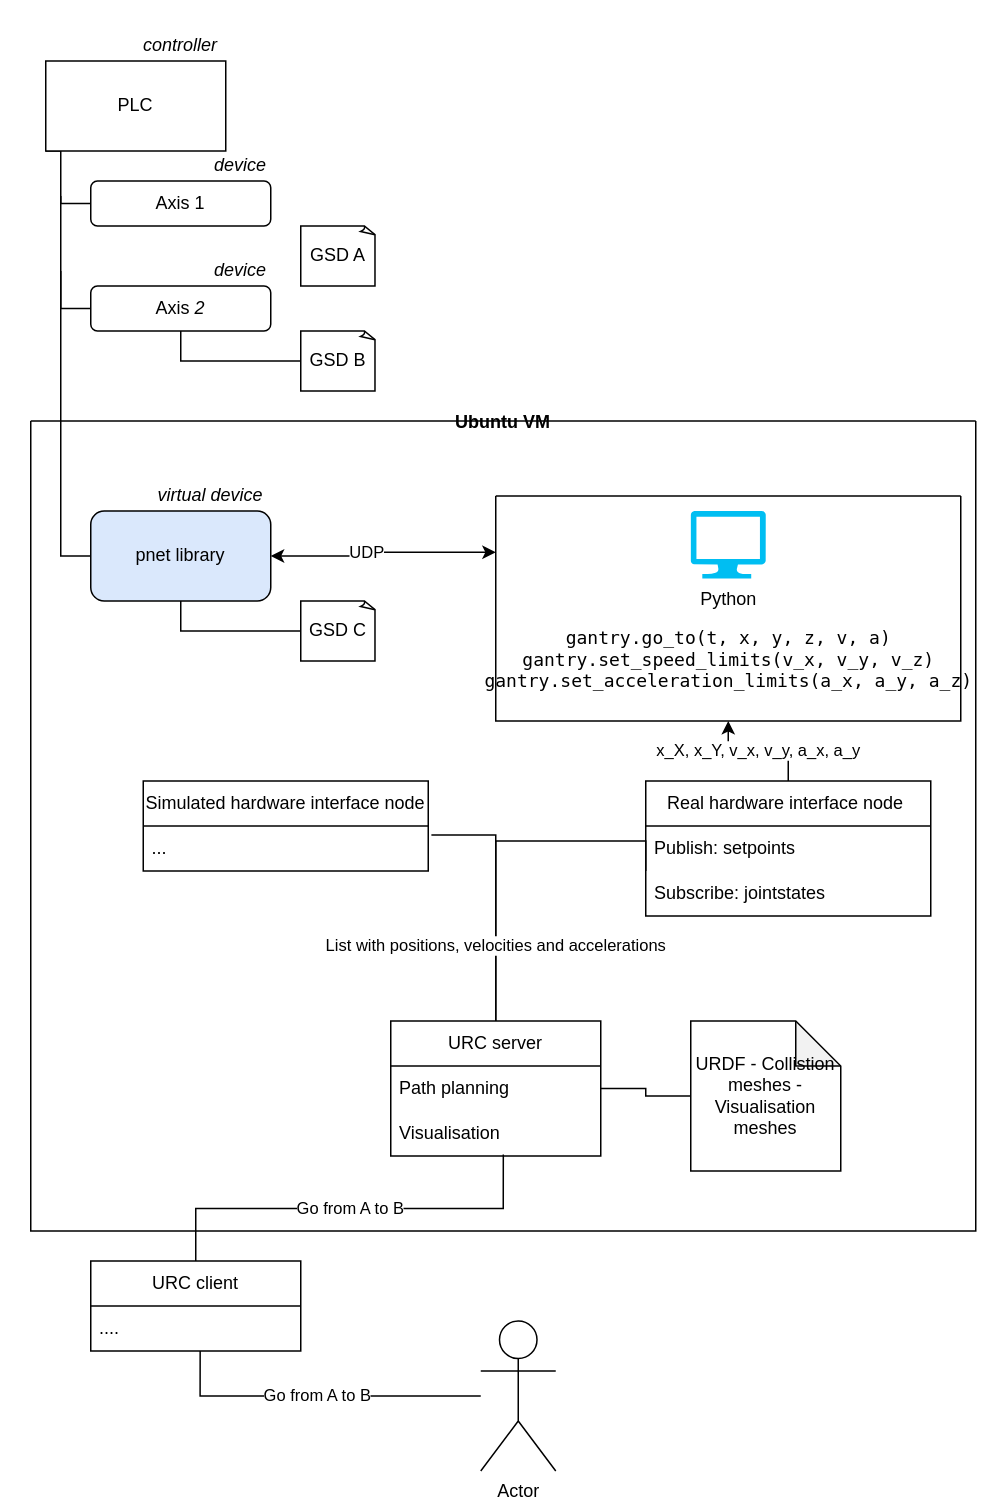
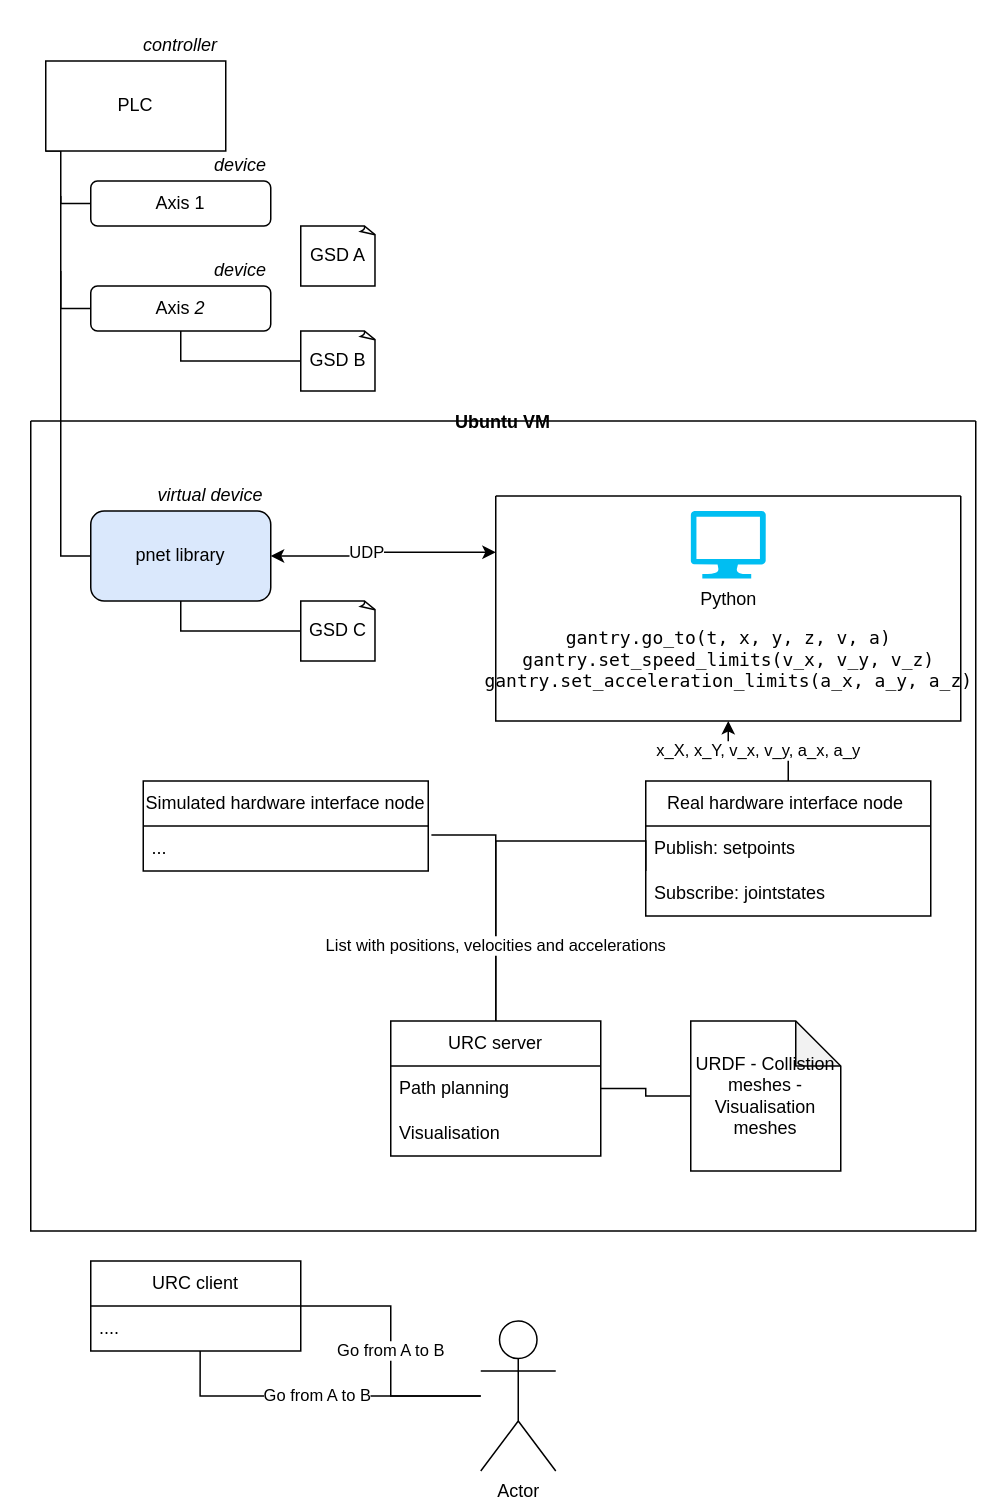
edge "Visualisation" -- "URC client": now "Actor" -- "URC client"
